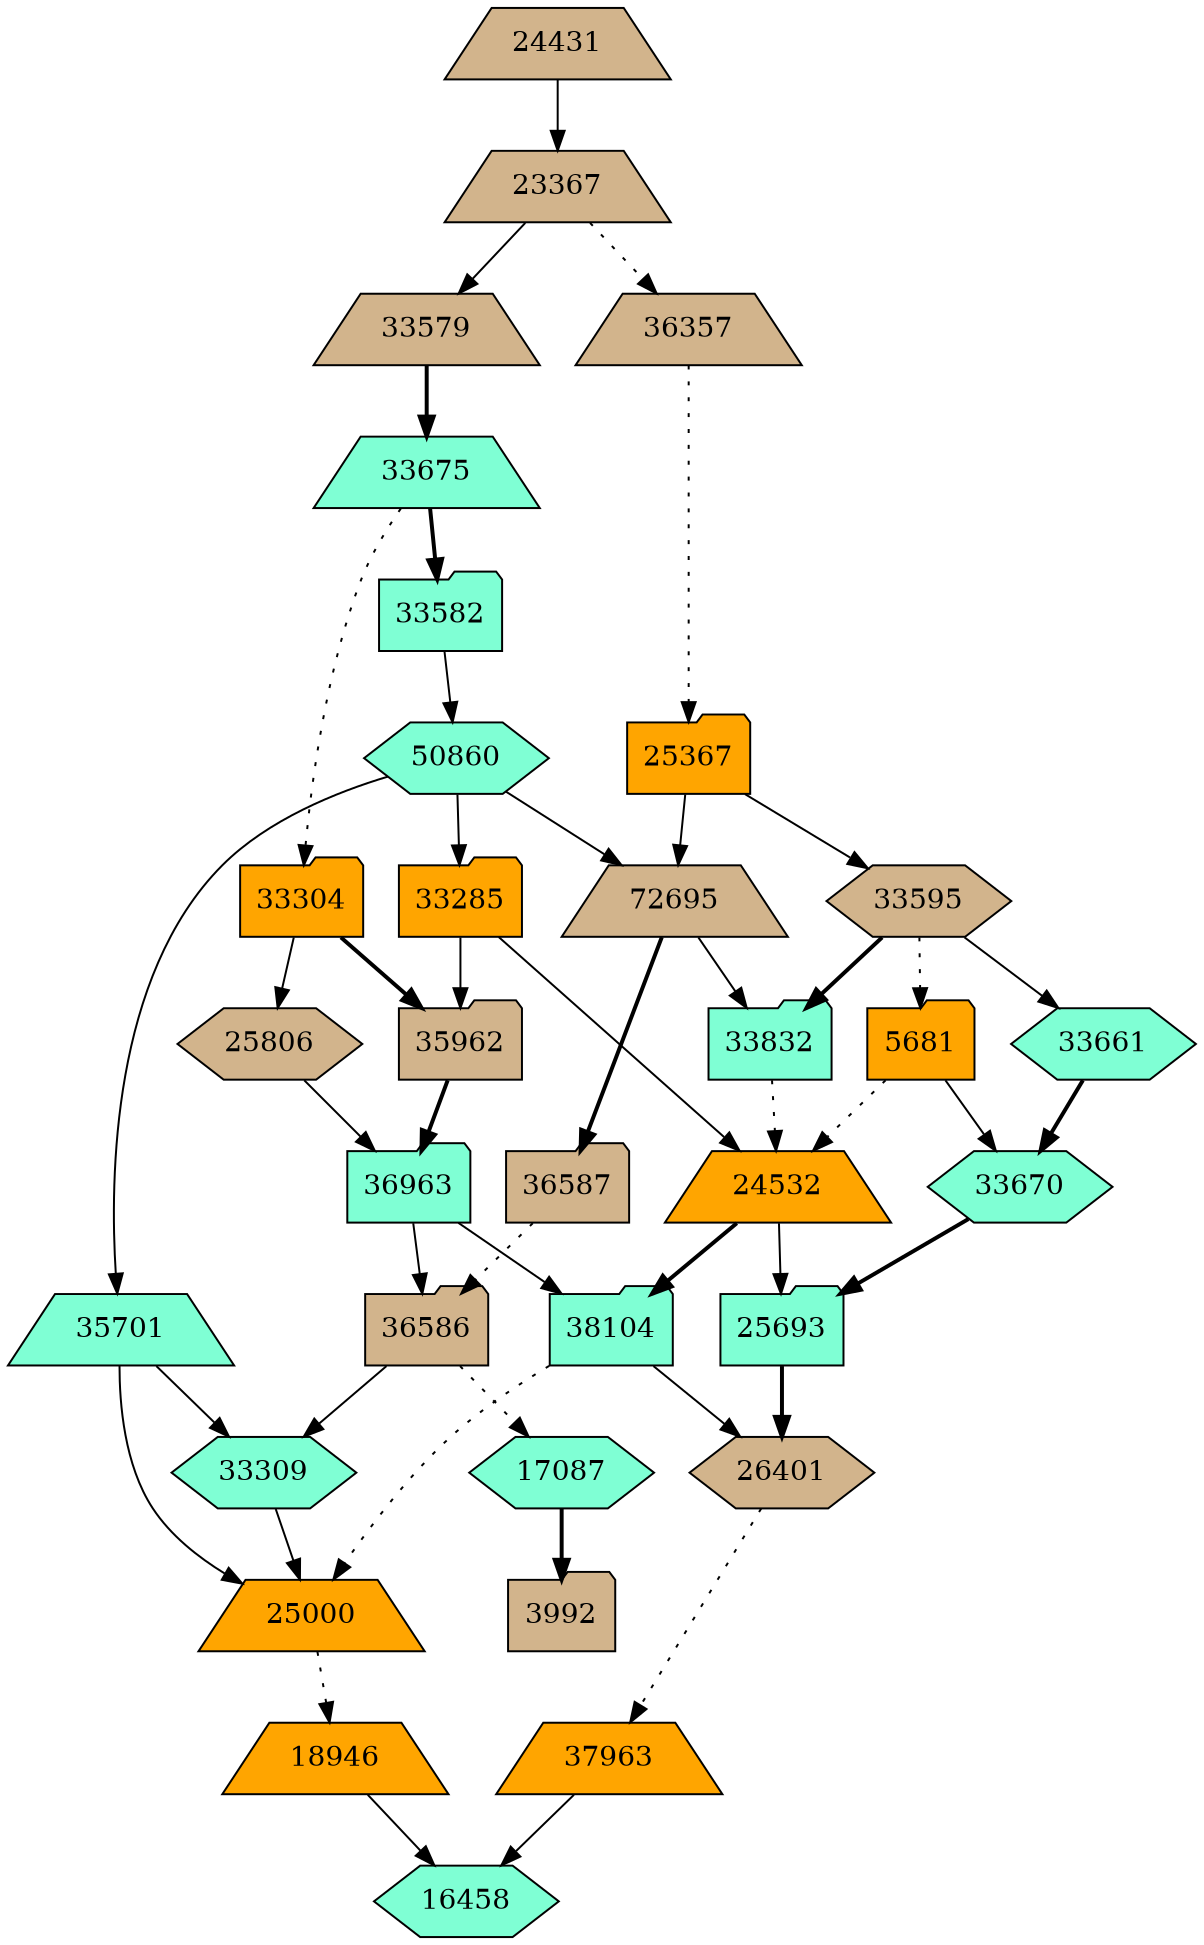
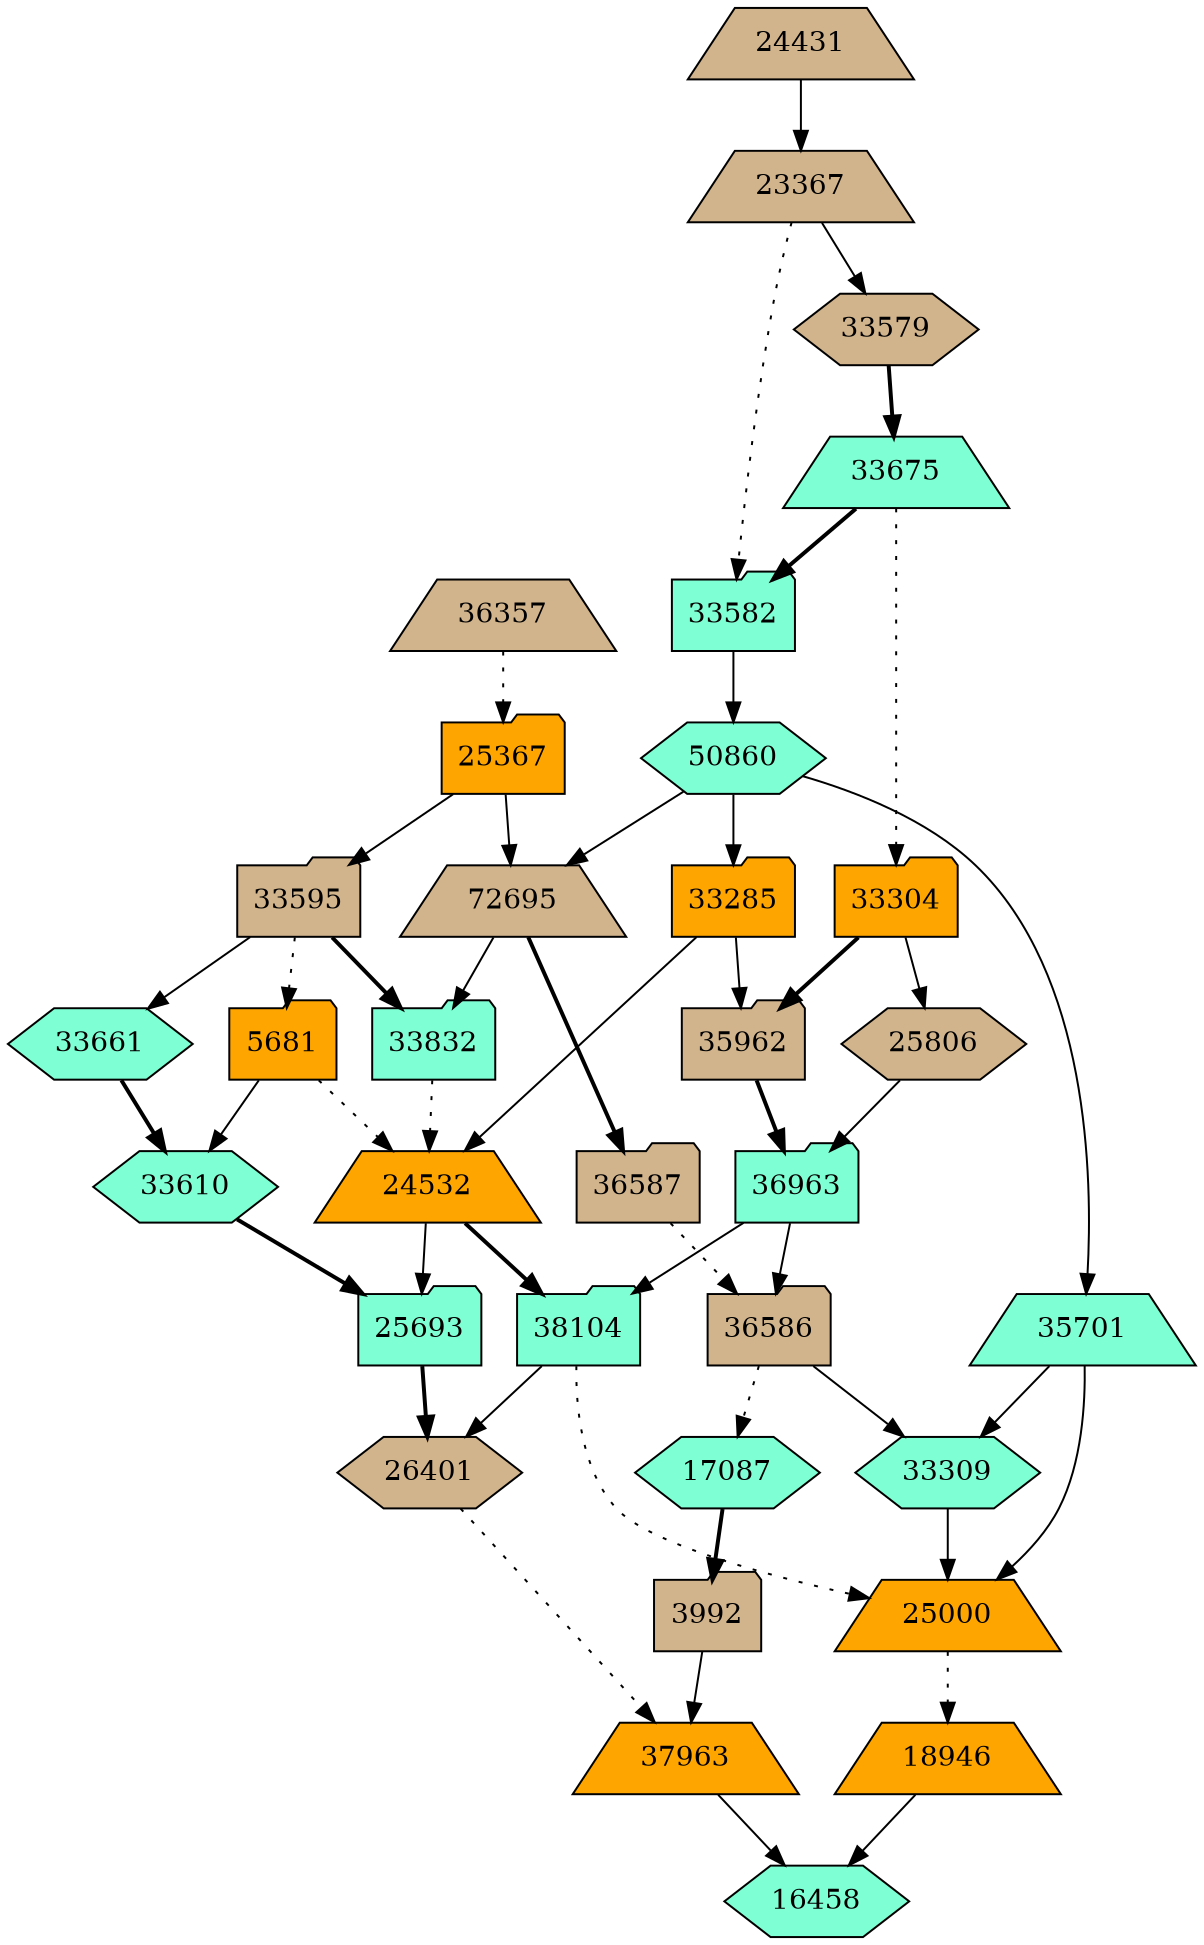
edge "23367" -> "36357": now "23367" -> "33582"
node "33579": shape trapezium -> hexagon
node "33595": shape hexagon -> folder
node "33670": label "33670" -> "33610"
edge "3992" -> "37963": added
